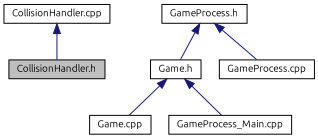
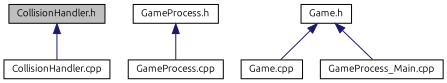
edge "Game.h" -> "GameProcess.h": removed
edge "CollisionHandler.h" -> "CollisionHandler.cpp": reversed
